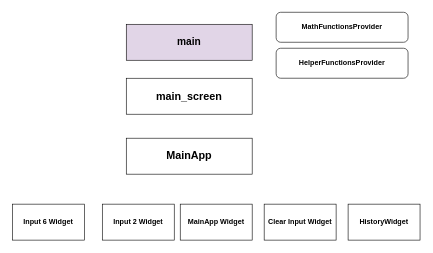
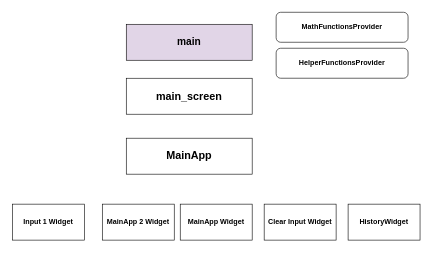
node "Input 6 Widget": label "Input 6 Widget" -> "Input 1 Widget"
node "Input 2 Widget": label "Input 2 Widget" -> "MainApp 2 Widget"
